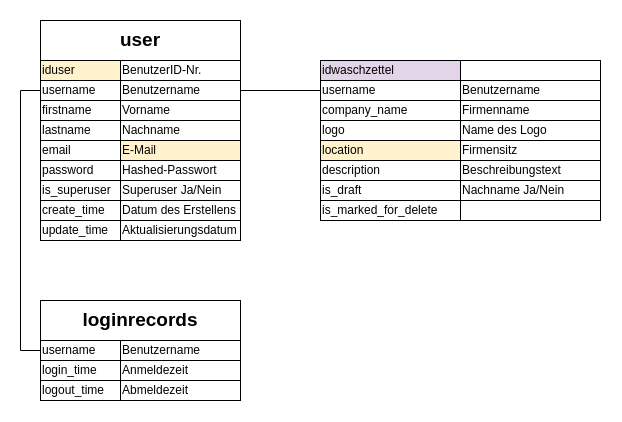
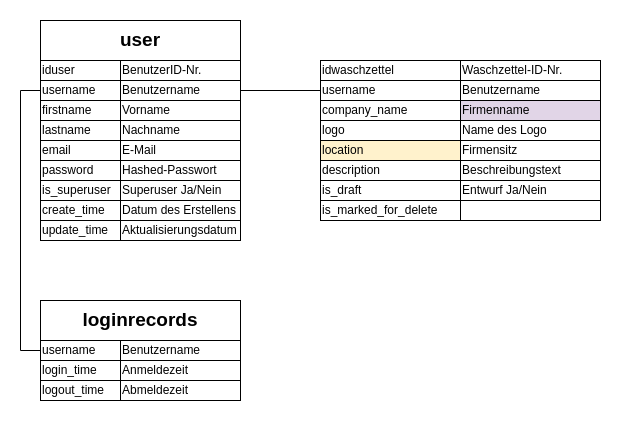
node "iduser": fillcolor #fff2cc -> #ffffff
node "idwaschzettel": fillcolor #e1d5e7 -> #ffffff
node "Waschzettel-ID-Nr.": added
node "Firmenname": fillcolor #ffffff -> #e1d5e7
node "E-Mail": fillcolor #fff2cc -> #ffffff
node "Nachname Ja/Nein": label "Nachname Ja/Nein" -> "Entwurf Ja/Nein"
